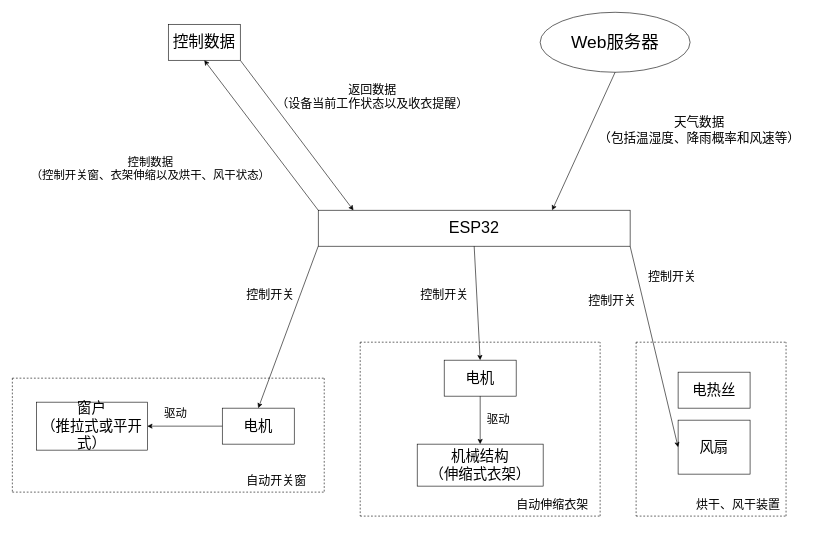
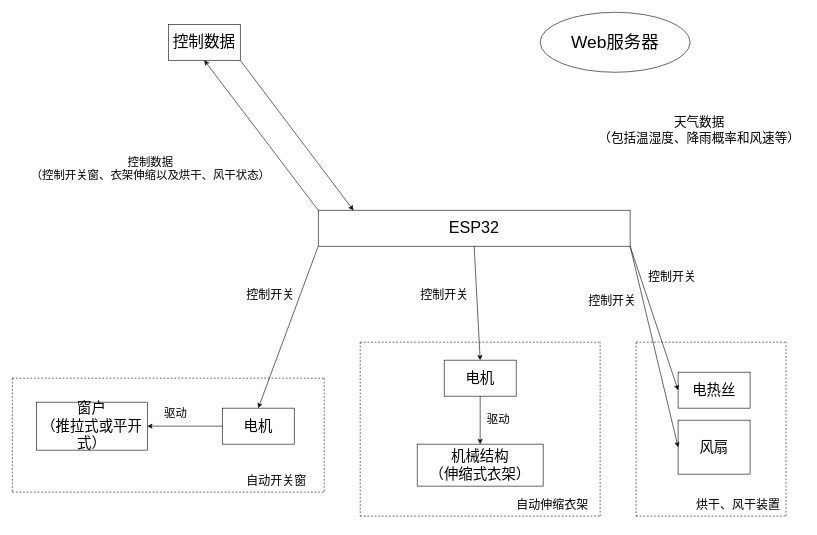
node "返回数据 （设备当前工作状态以及收衣提醒）": removed
edge "Web服务器" -> "ESP32": removed
edge "ESP32" -> "电热丝": added
